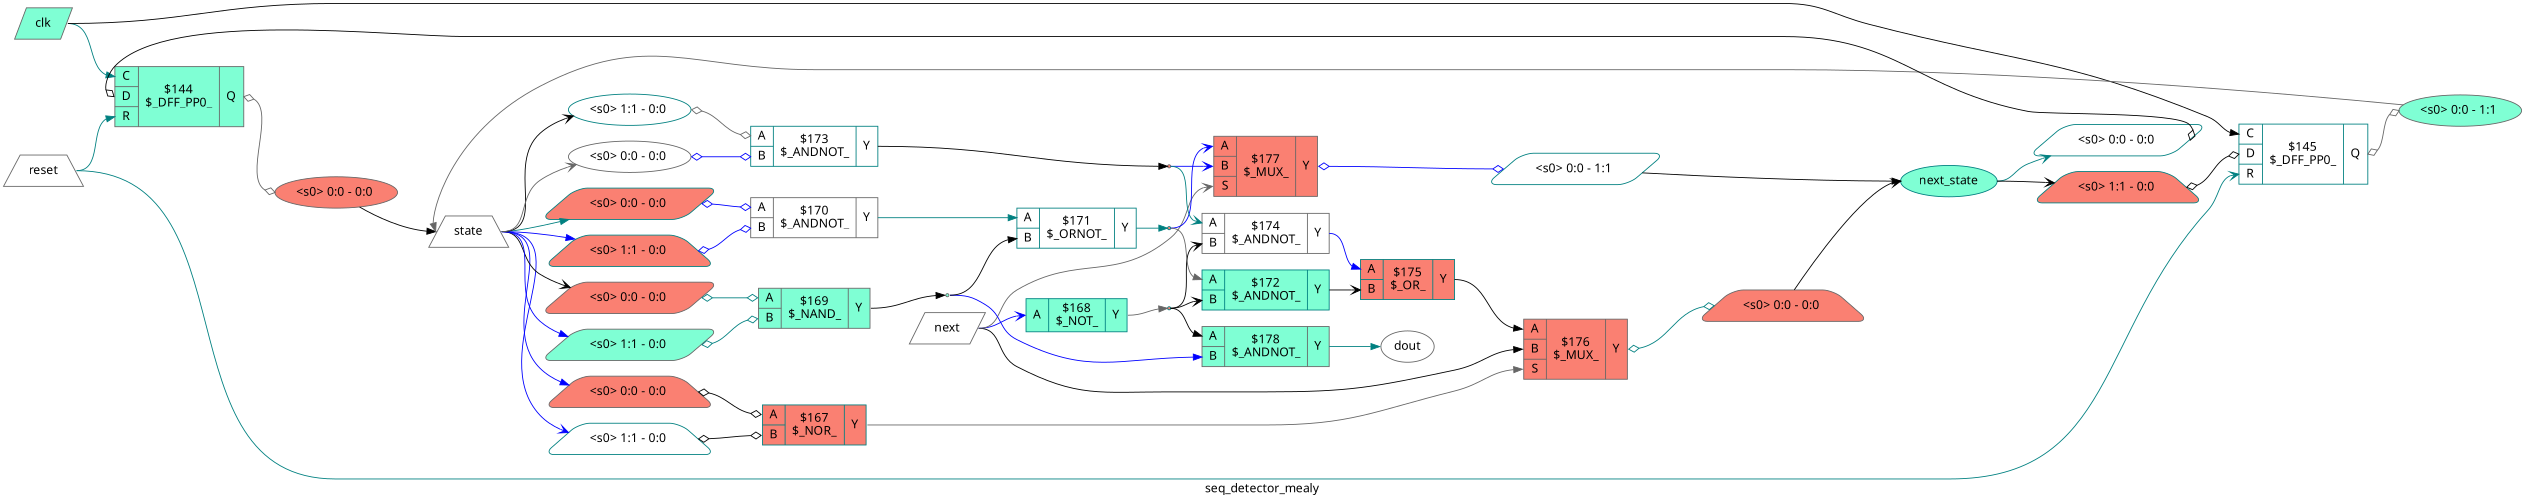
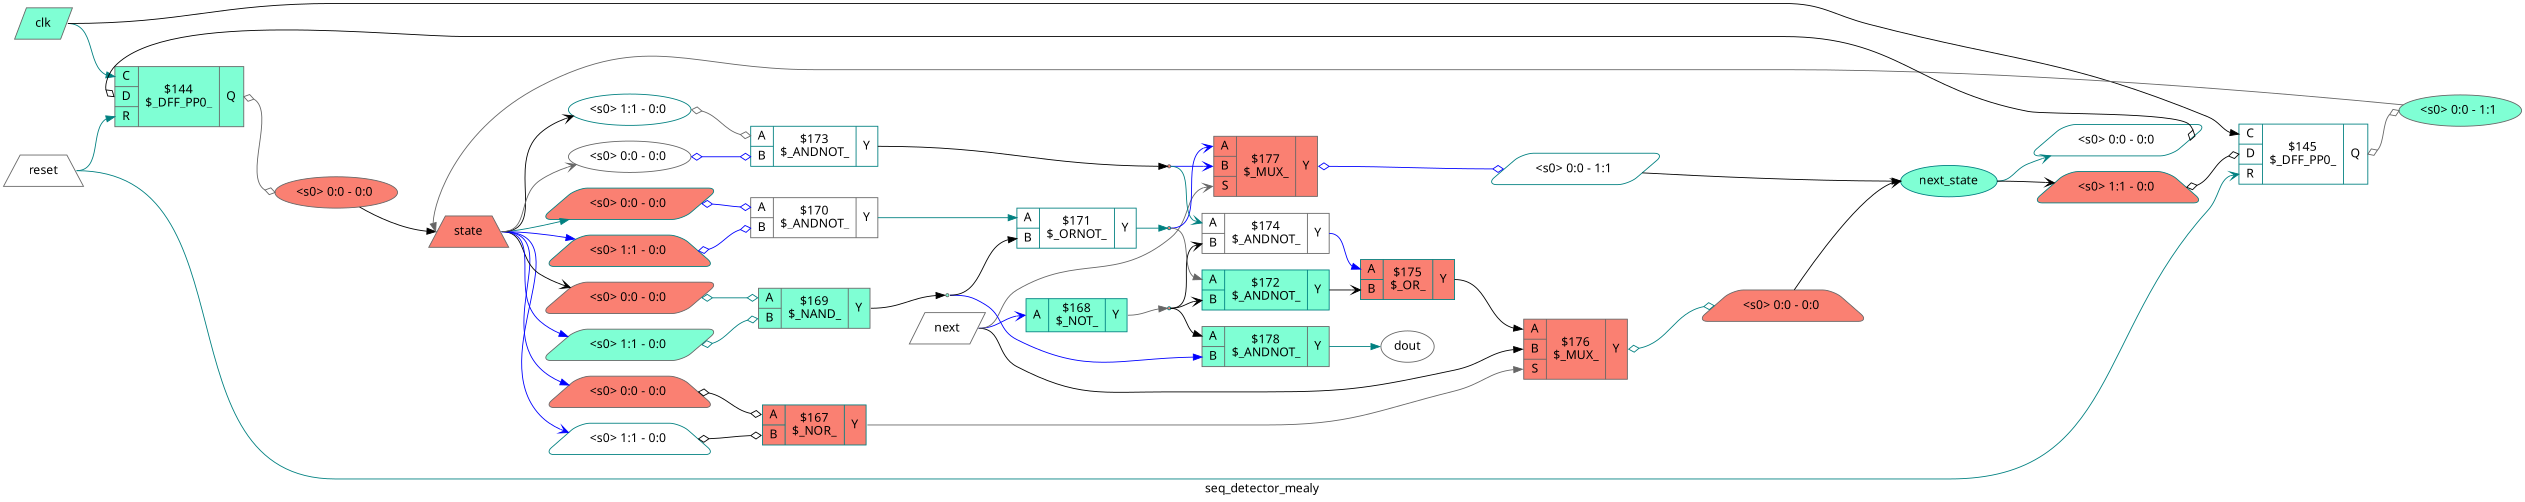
node "state": fillcolor white -> salmon
